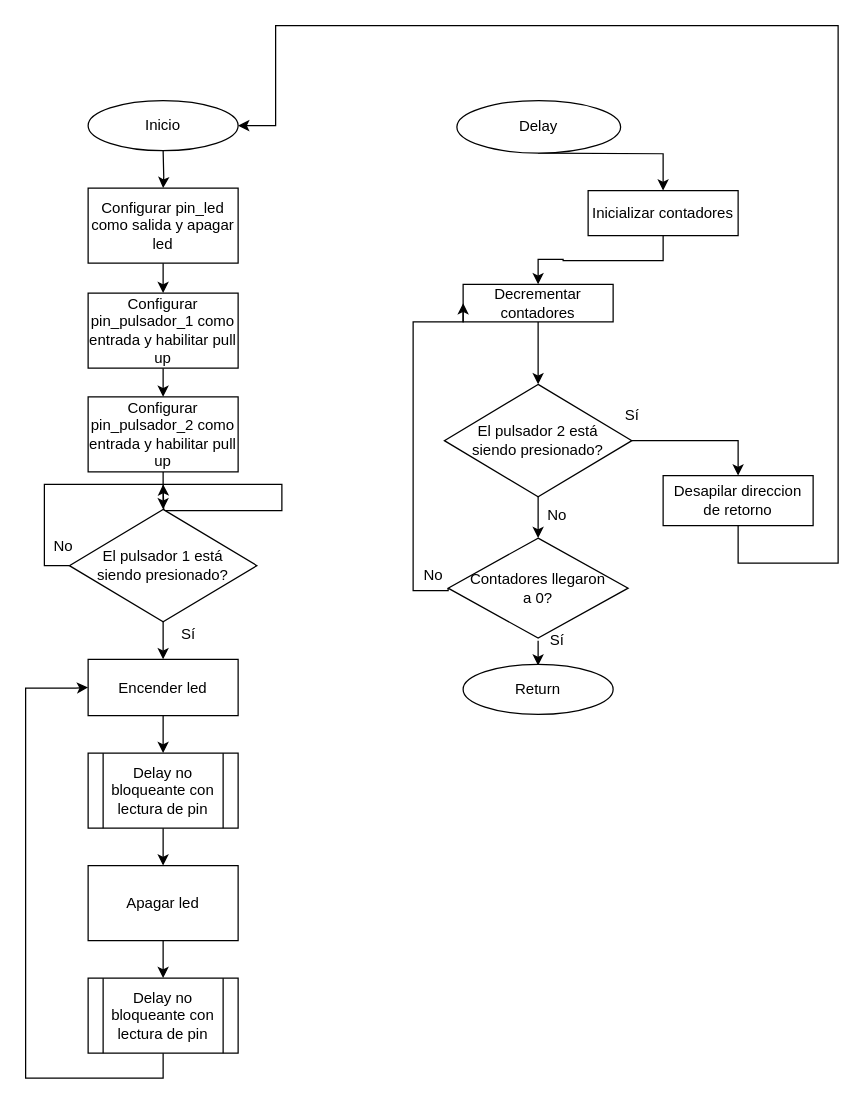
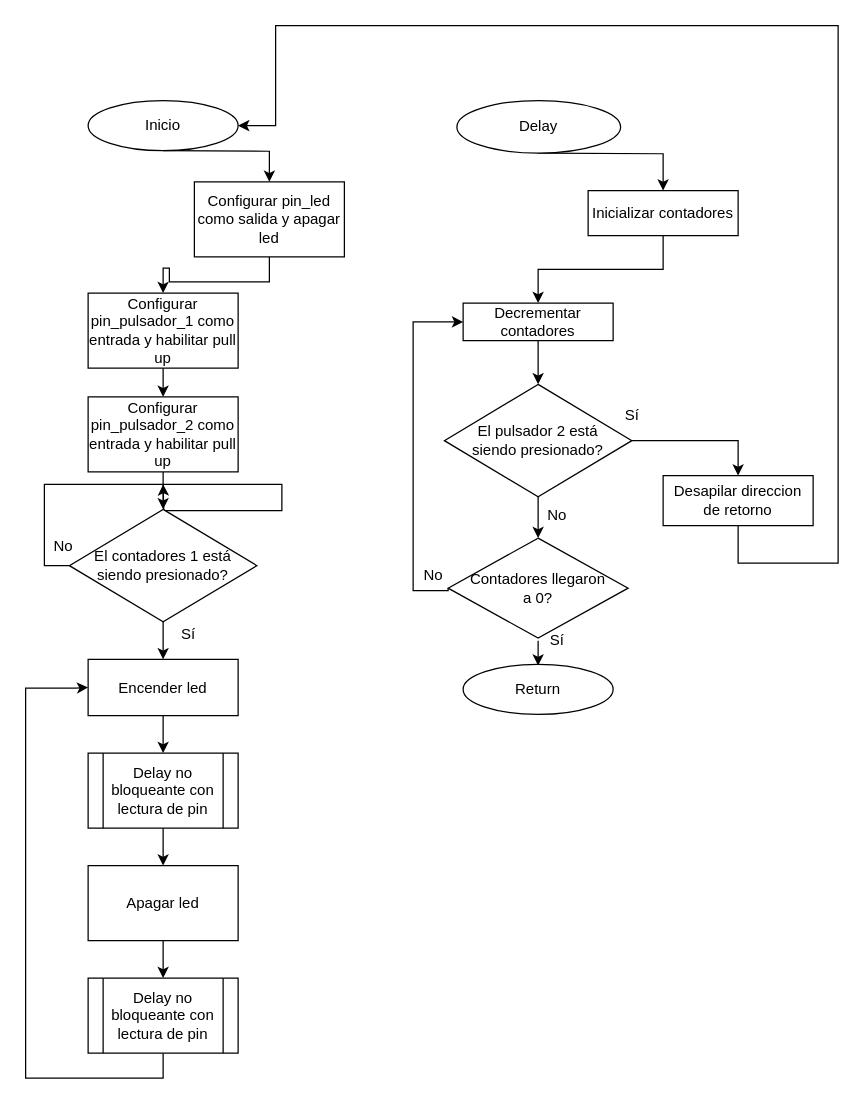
node "Configurar pin_led como salida y apagar led": moved (163, 226) -> (269, 219)
node "Decrementar contadores": moved (538, 303) -> (538, 322)
node "El pulsador 1 está siendo presionado?": label "El pulsador 1 está siendo presionado?" -> "El contadores 1 está siendo presionado?"
